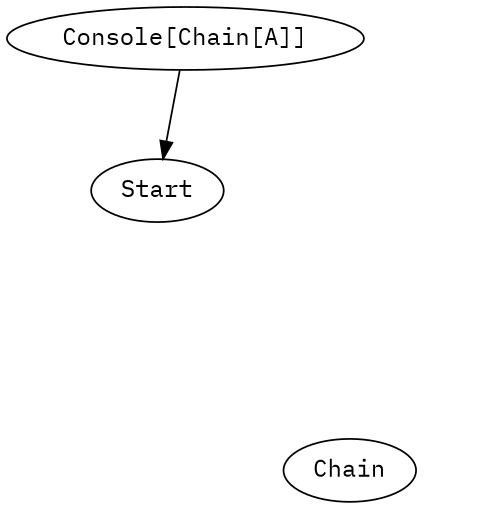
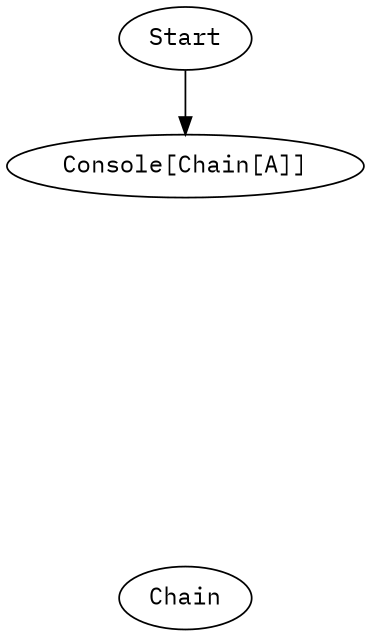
edge "Console[Chain[A]]" -> "Start": reversed
